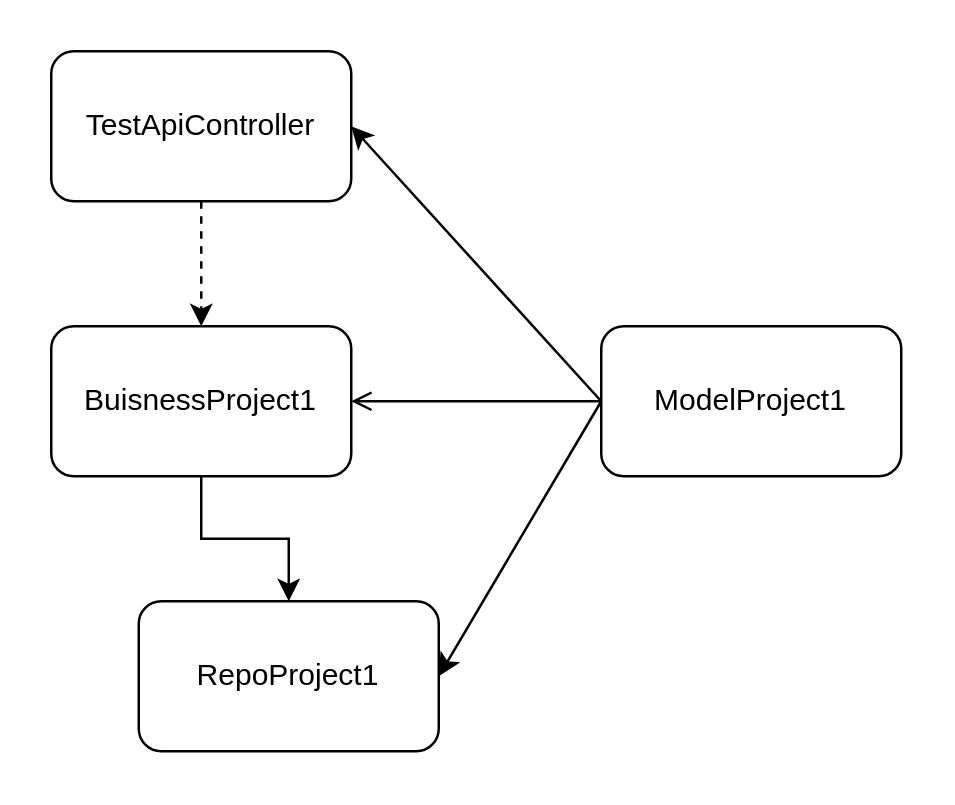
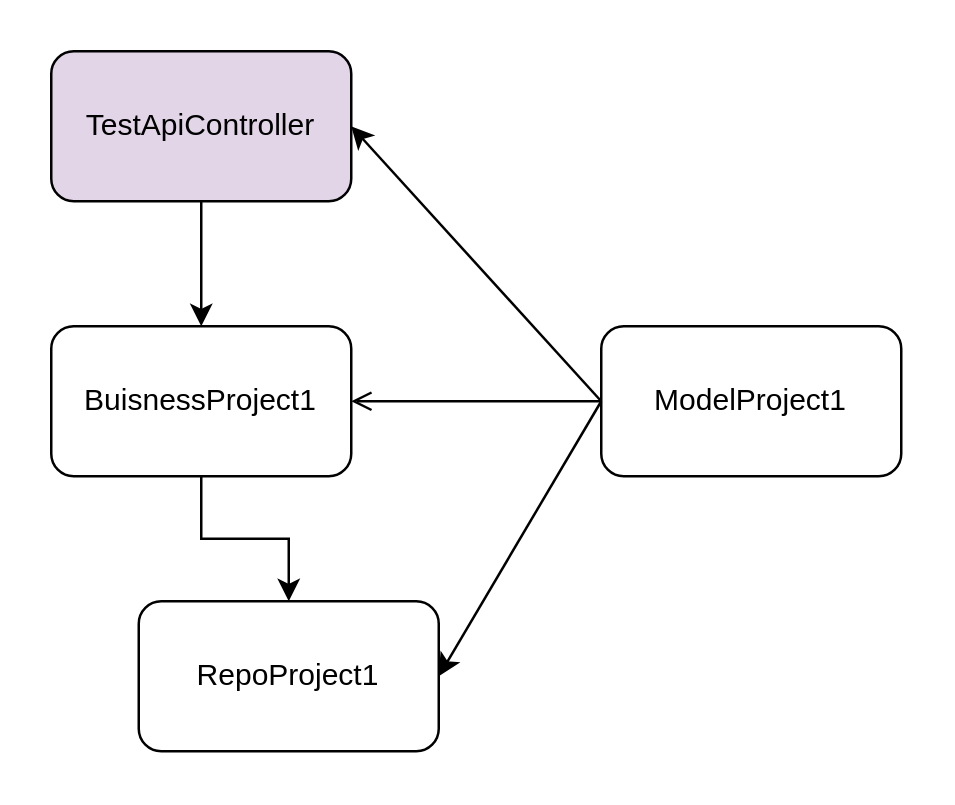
node "TestApiController": fillcolor #ffffff -> #e1d5e7
edge "TestApiController" -> "BuisnessProject1": style dashed -> solid
